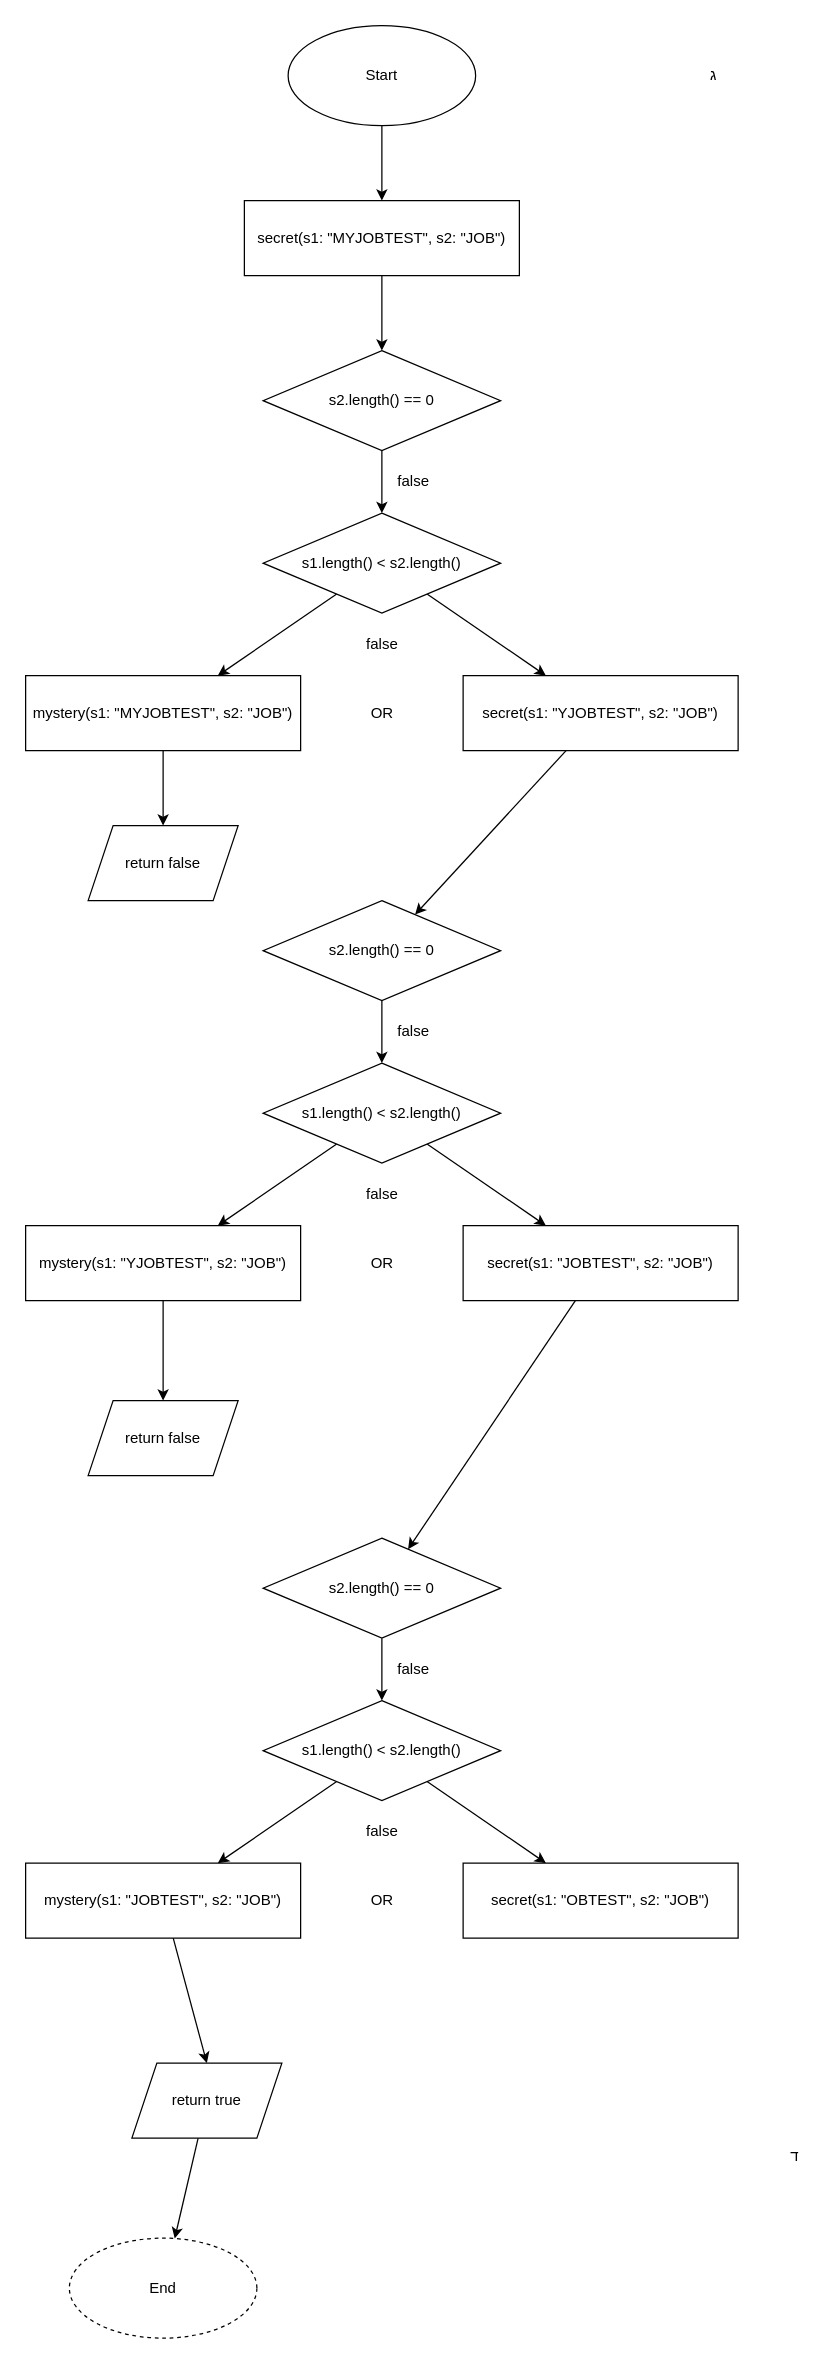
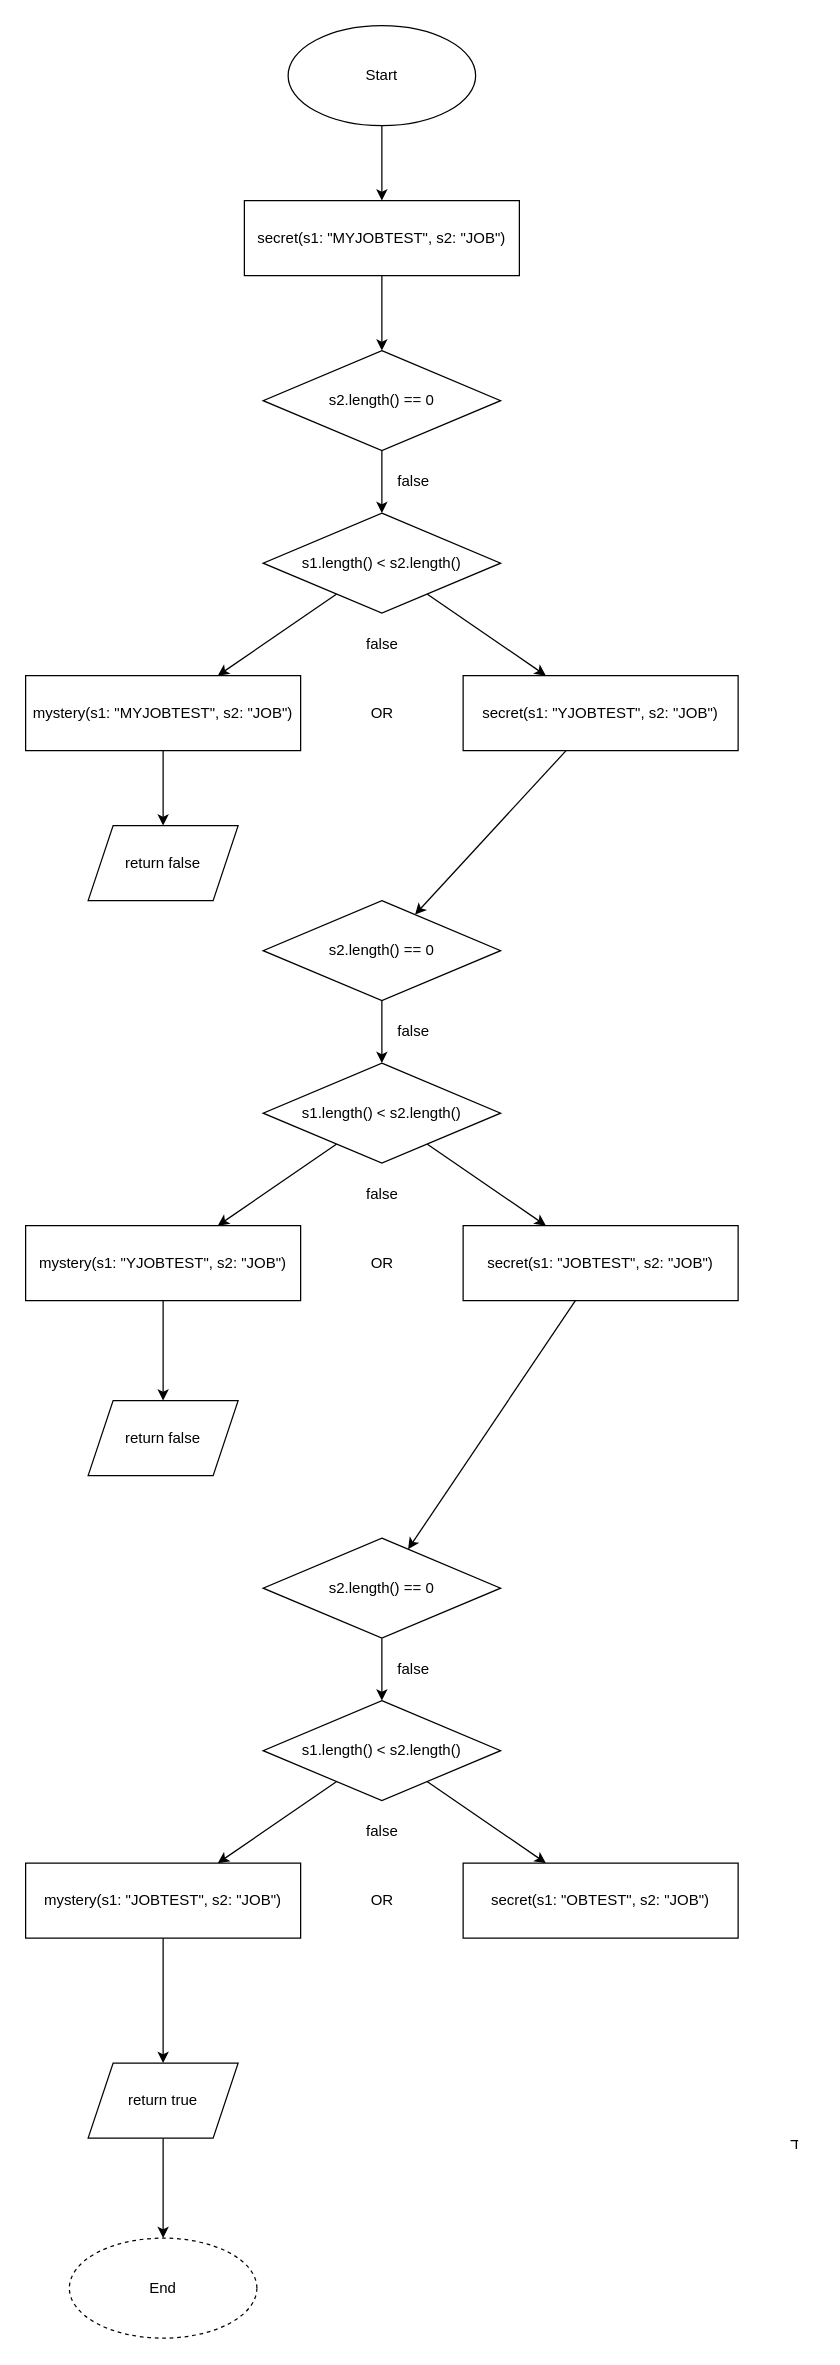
node "ג": removed
node "return true": moved (207, 2101) -> (163, 2101)
node "ד": moved (794, 2157) -> (794, 2144)
